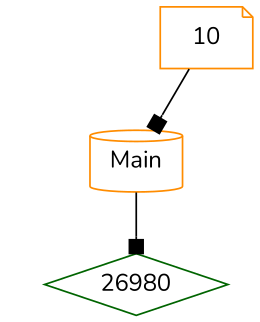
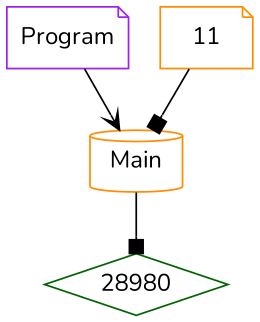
node "Program": added
node "10": label "10" -> "11"
node "26980": label "26980" -> "28980"
